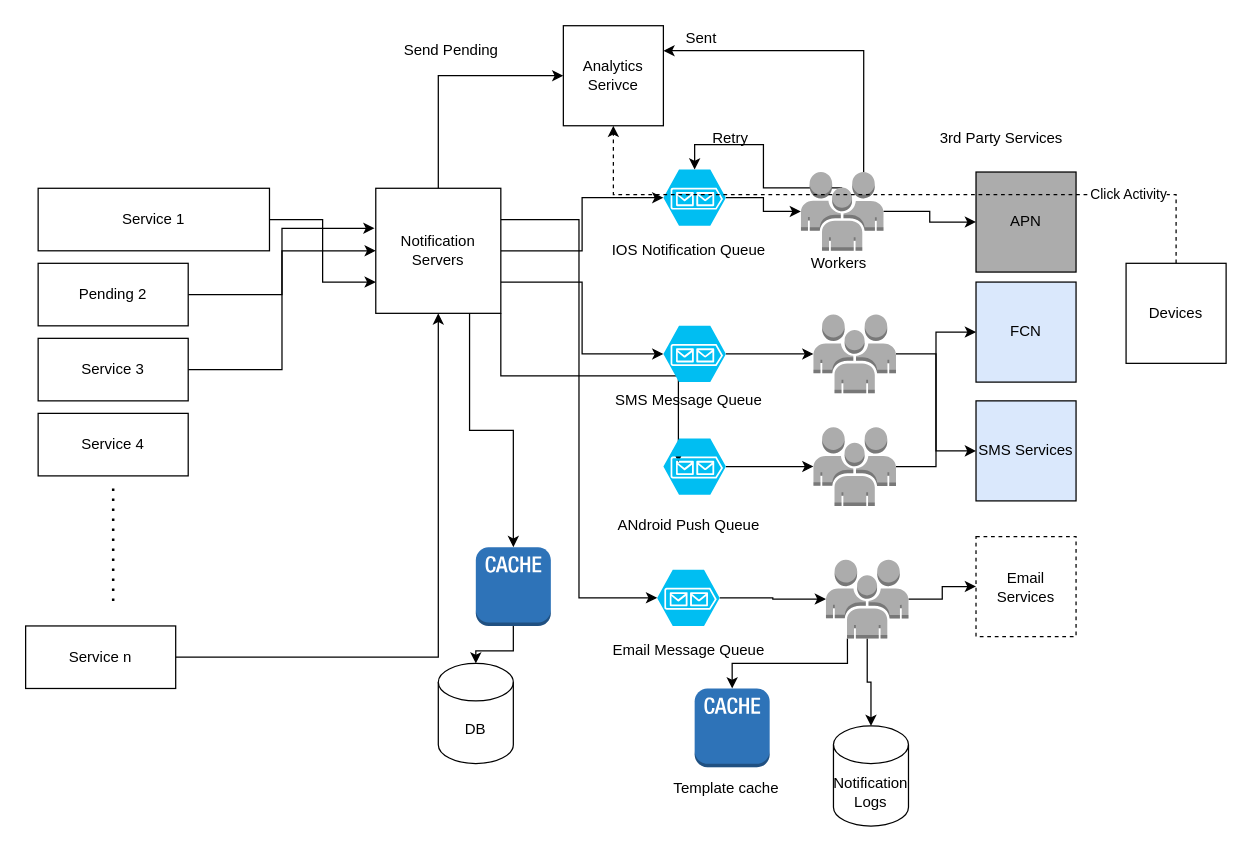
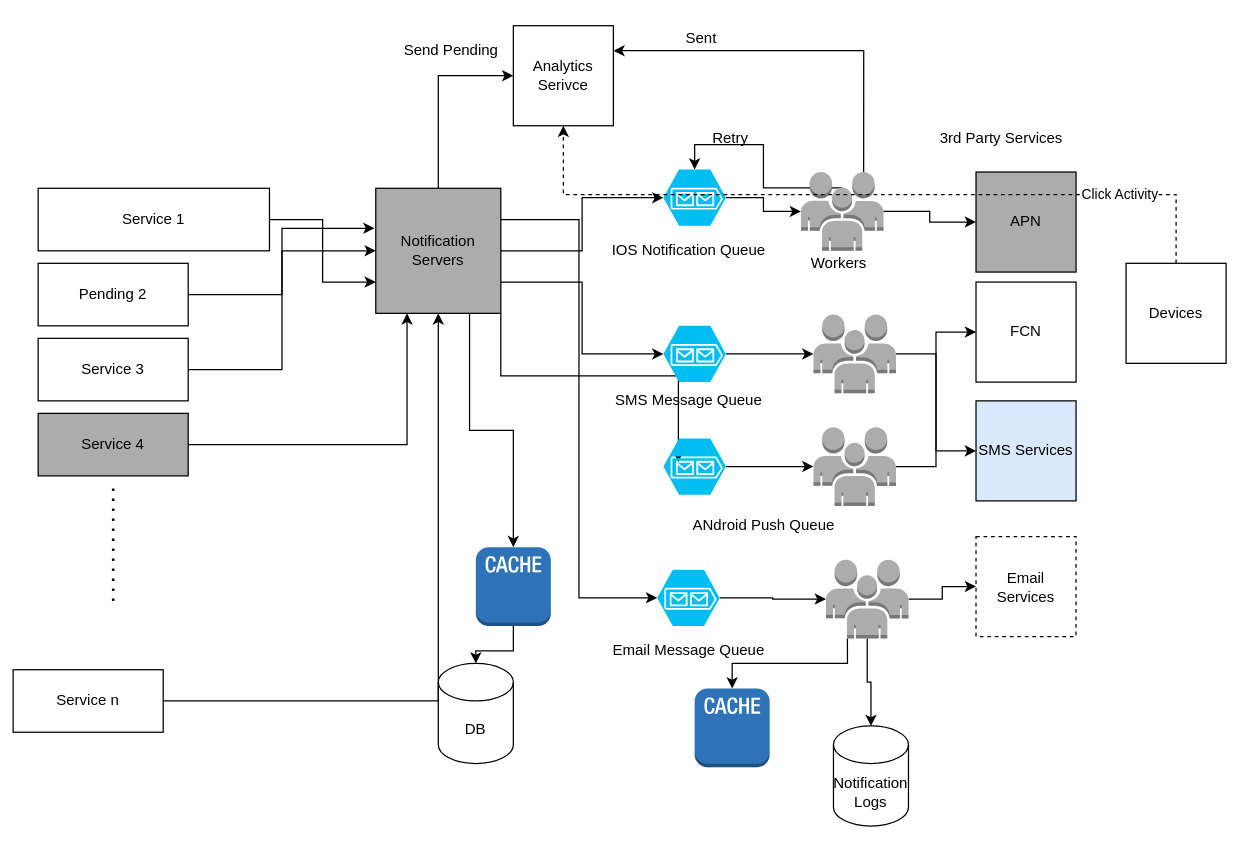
node "Analytics Serivce": moved (613, 76) -> (563, 76)
node "Notification Servers": fillcolor #ffffff -> #acacac
node "FCN": fillcolor #dae8fc -> #ffffff
node "Service 4": fillcolor #ffffff -> #acacac
edge "Service 4" -> "Notification Servers": added
node "ANdroid Push Queue": moved (688, 526) -> (763, 526)
node "Service n": moved (101, 657) -> (88, 701)
node "Template cache": removed
